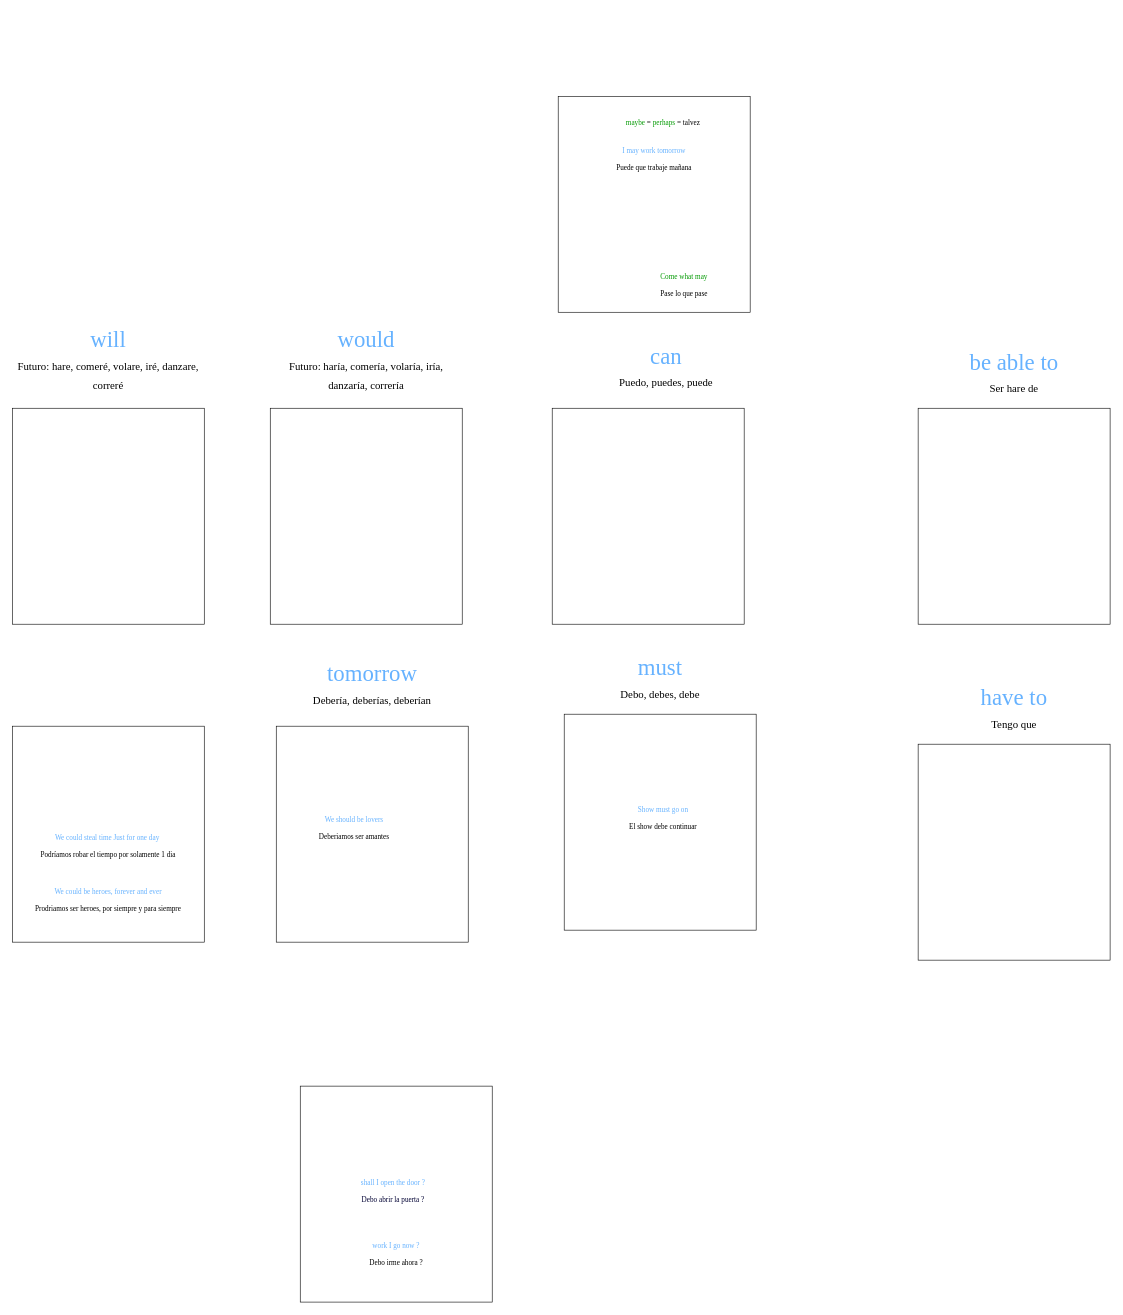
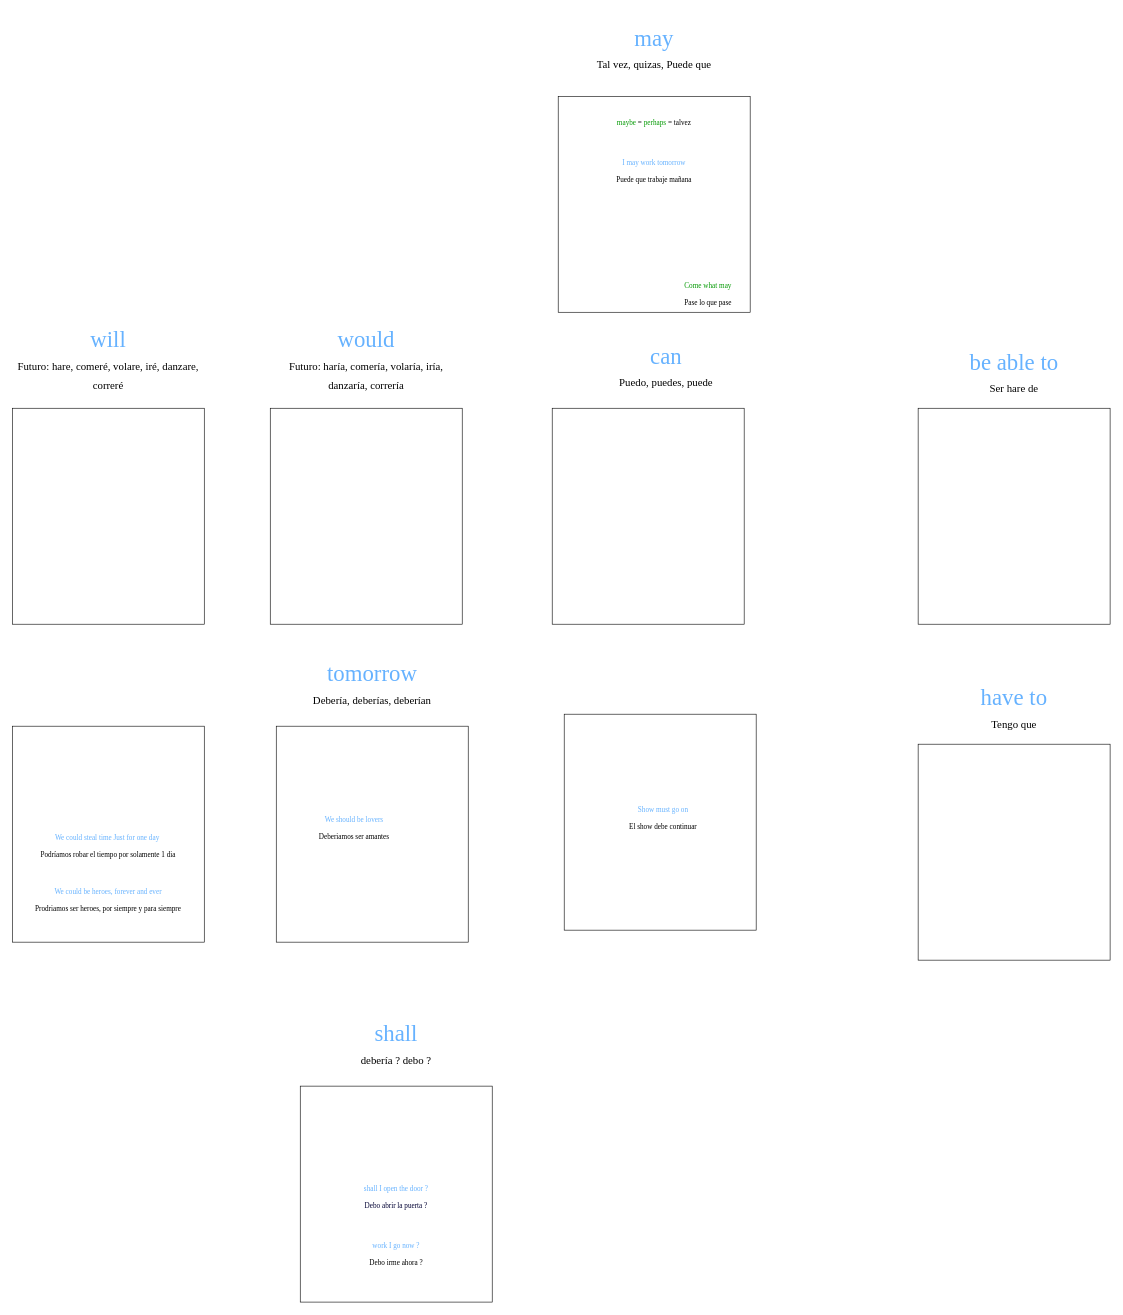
node "may Tal vez, quizas, Puede que": added
node "maybe = perhaps = talvez": moved (663, 123) -> (654, 123)
node "I may work tomorrow Puede que trabaje mañana": moved (654, 159) -> (654, 171)
node "Come what may Pase lo que pase": moved (684, 285) -> (708, 294)
node "must Debo, debes, debe": removed
node "shall debería ? debo ?": added
node "shall I open the door ? Debo abrir la puerta ?": moved (393, 1191) -> (396, 1197)
